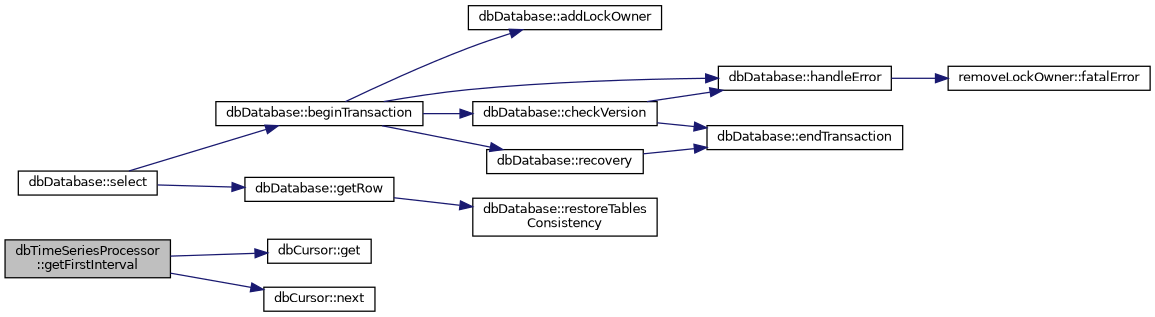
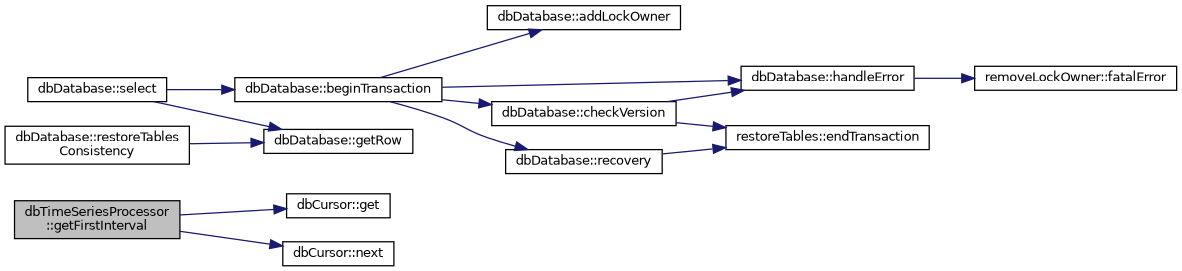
node "dbDatabase::endTransaction": label "dbDatabase::endTransaction" -> "restoreTables::endTransaction"
edge "dbDatabase::getRow" -> "dbDatabase::restoreTables Consistency": reversed
